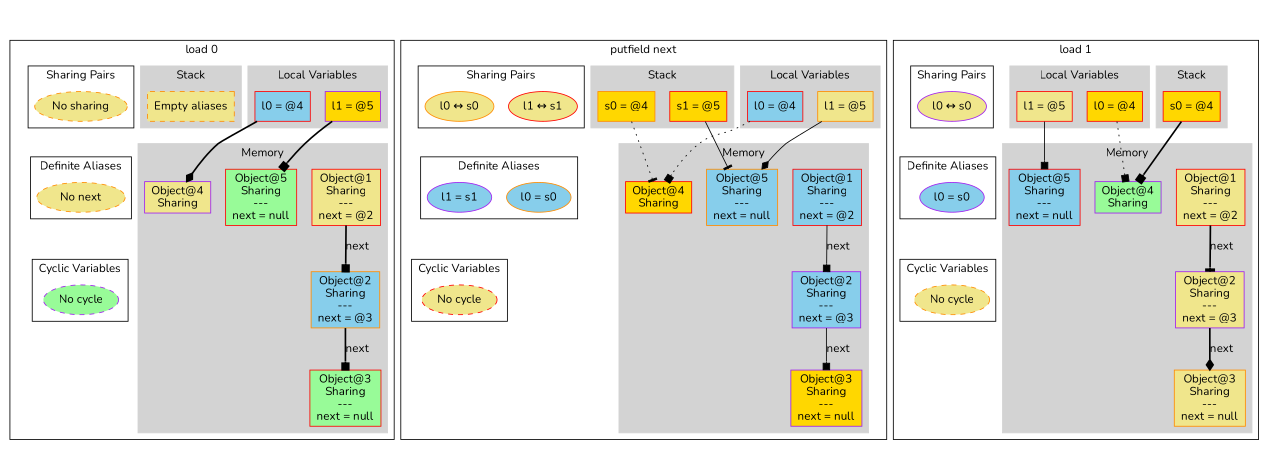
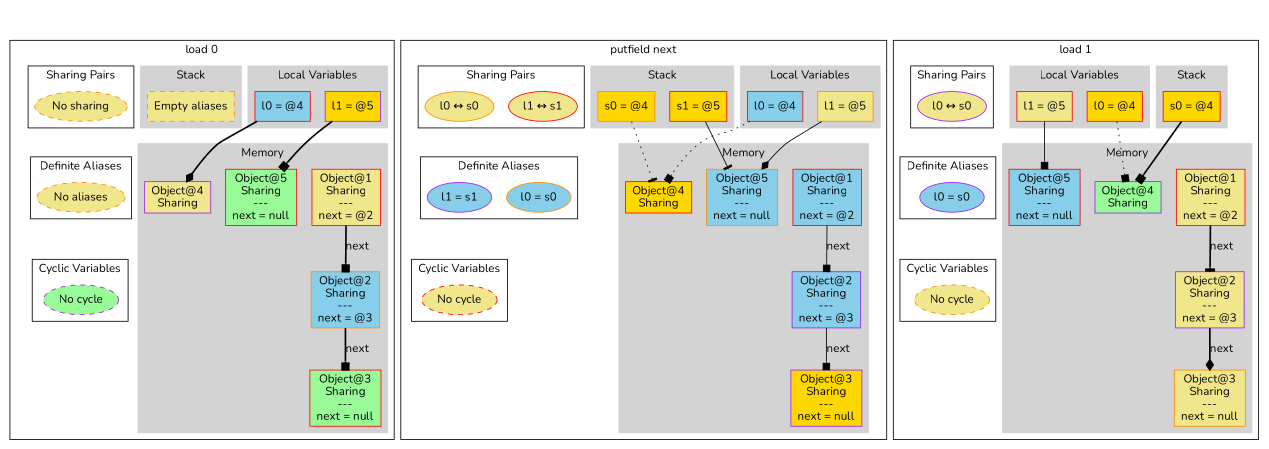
node "No next": label "No next" -> "No aliases"
